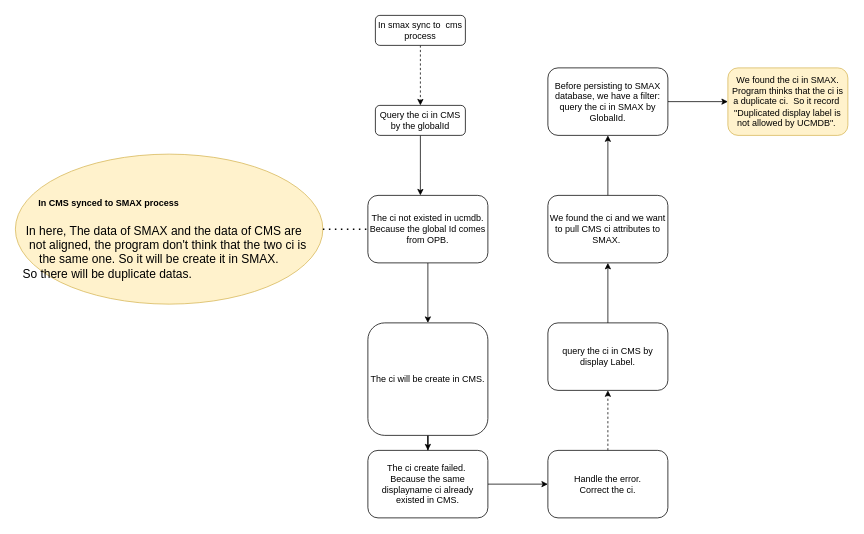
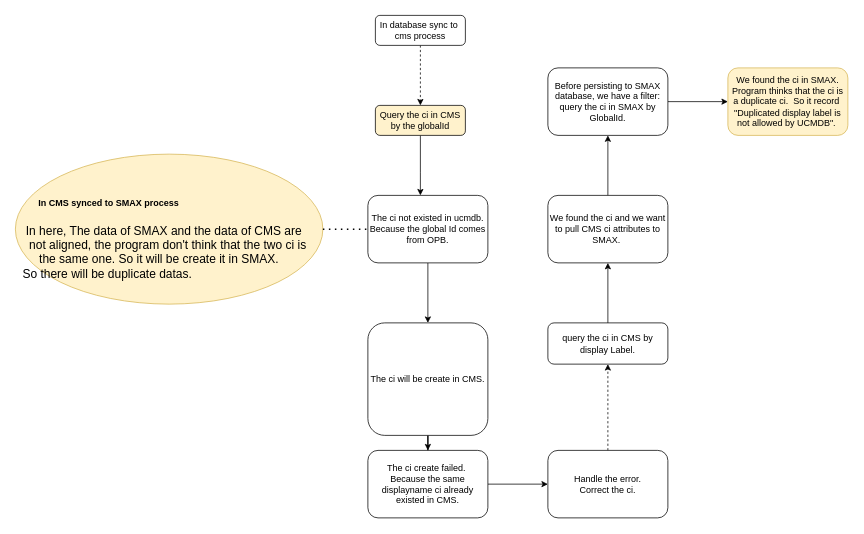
node "In smax sync to cms process": label "In smax sync to cms process" -> "In database sync to cms process"
node "Query the ci in CMS by the globalId": fillcolor #ffffff -> #fff2cc
node "query the ci in CMS by display Label.": size 120x68 -> 120x41
